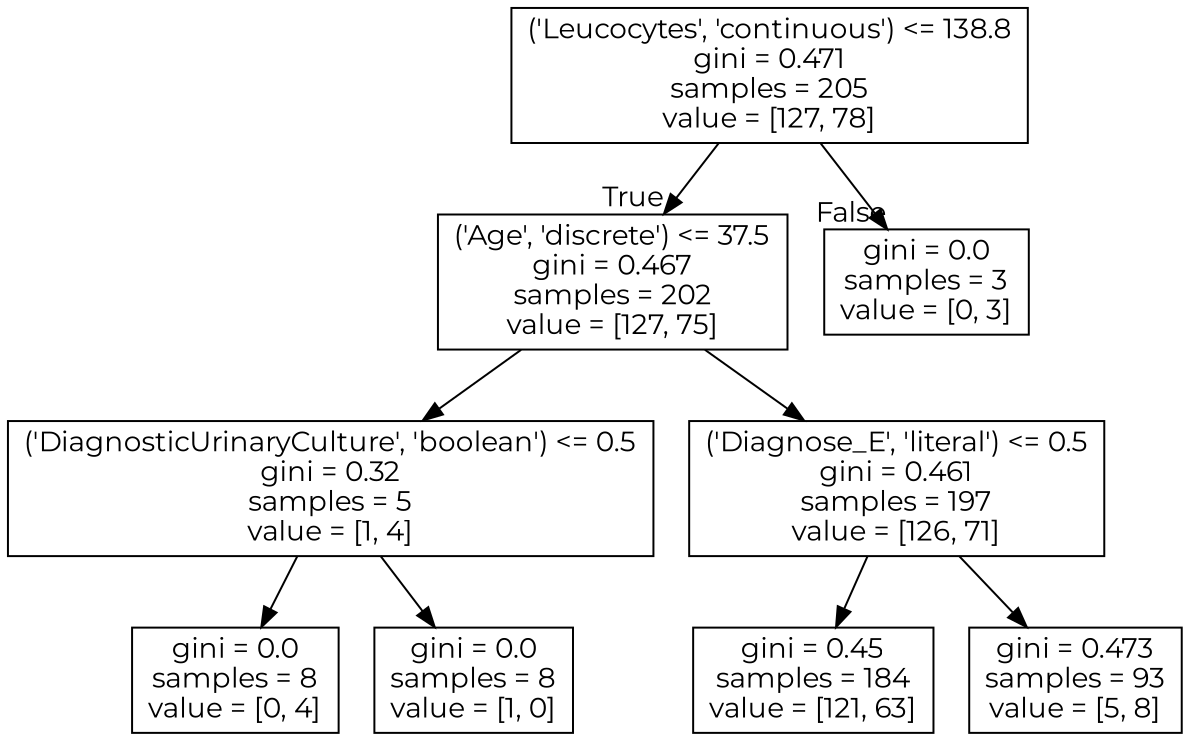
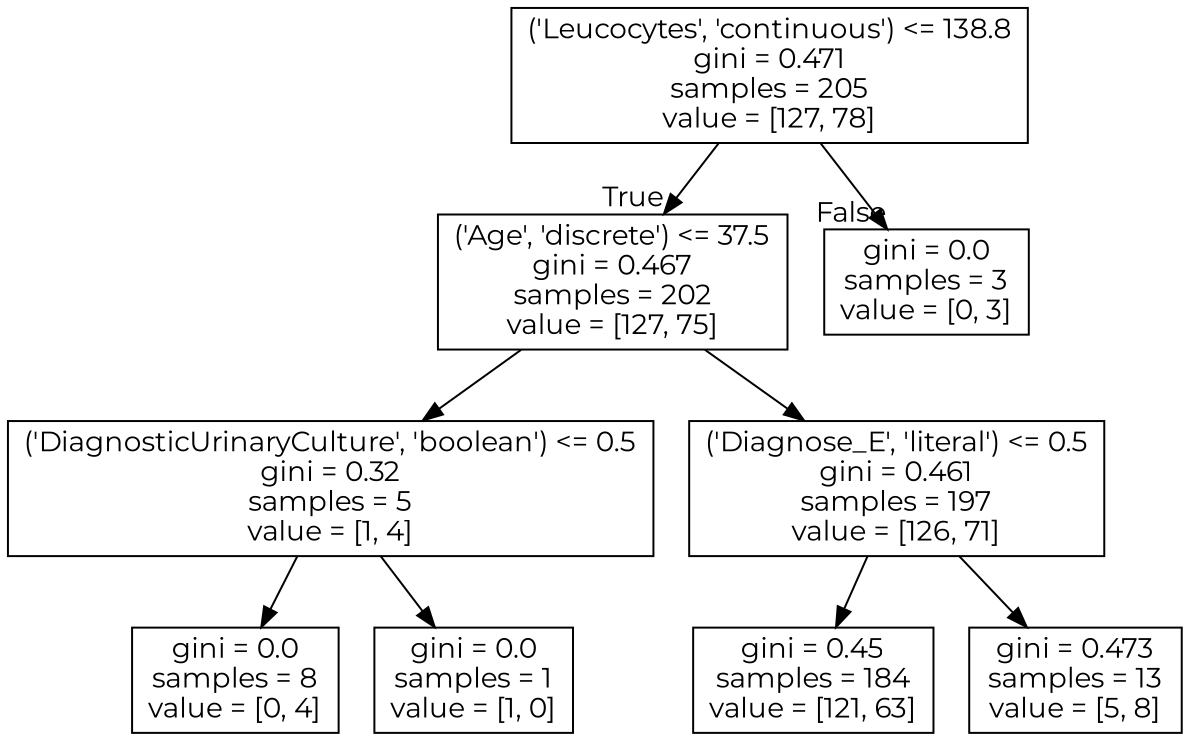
node "gini = 0.0 samples = 8 value = [1, 0]": label "gini = 0.0 samples = 8 value = [1, 0]" -> "gini = 0.0 samples = 1 value = [1, 0]"
node "gini = 0.473 samples = 93 value = [5, 8]": label "gini = 0.473 samples = 93 value = [5, 8]" -> "gini = 0.473 samples = 13 value = [5, 8]"
